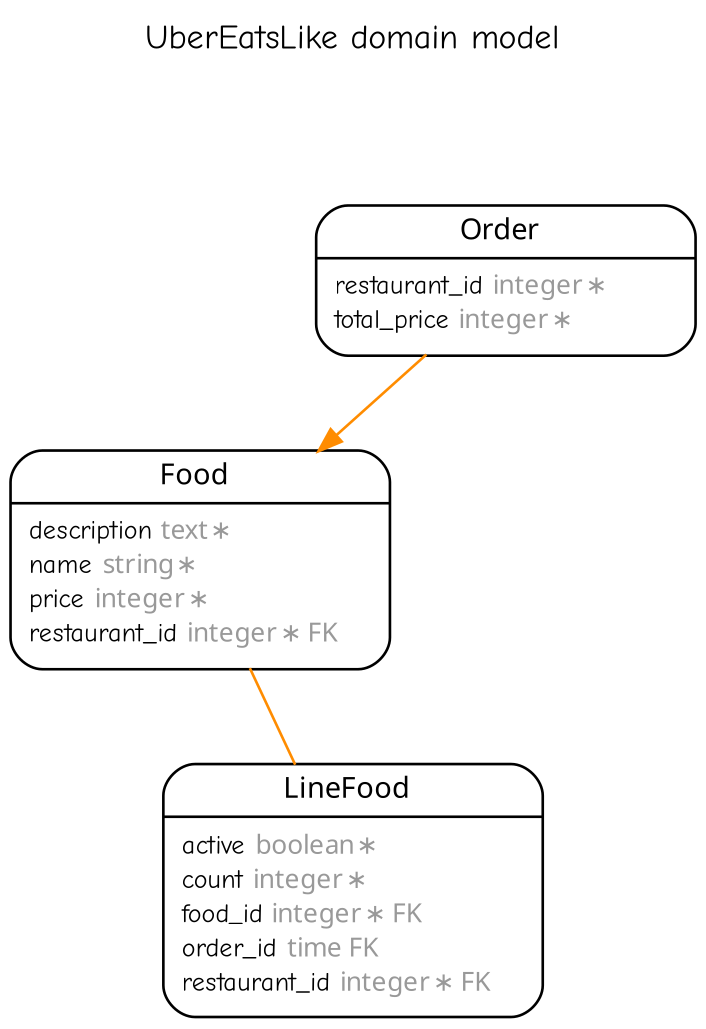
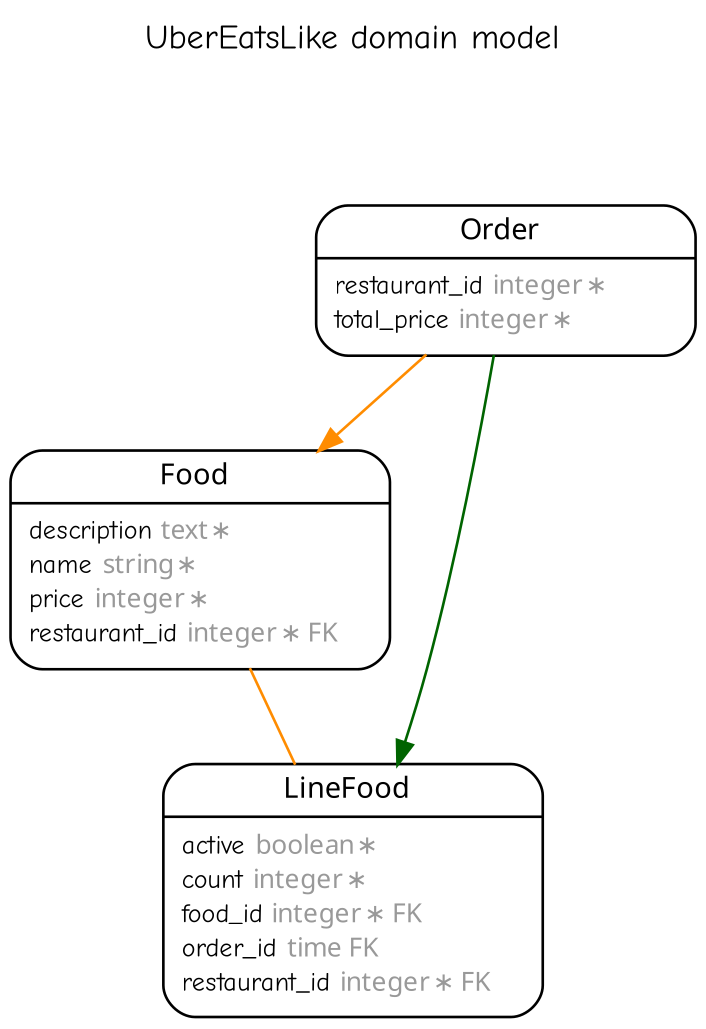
edge "Order" -- "LineFood": added
